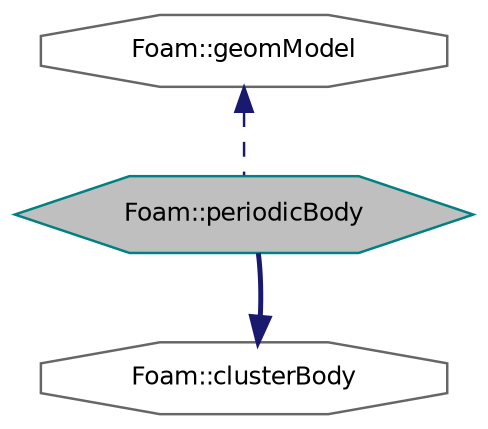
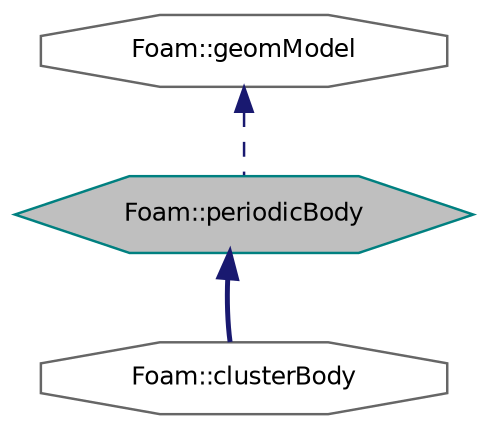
edge "Foam::periodicBody" -> "Foam::clusterBody": reversed
